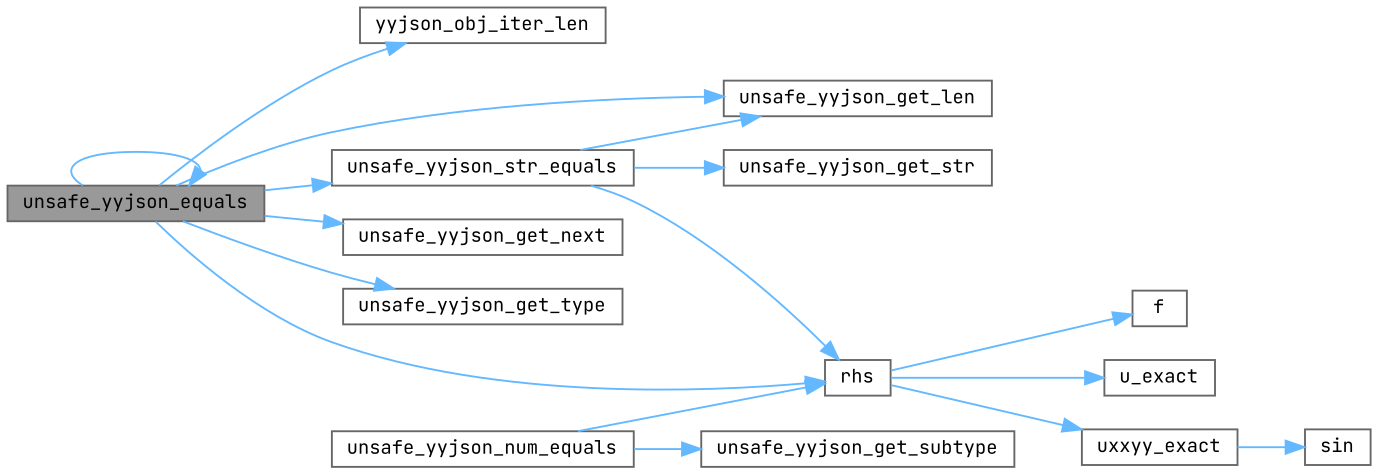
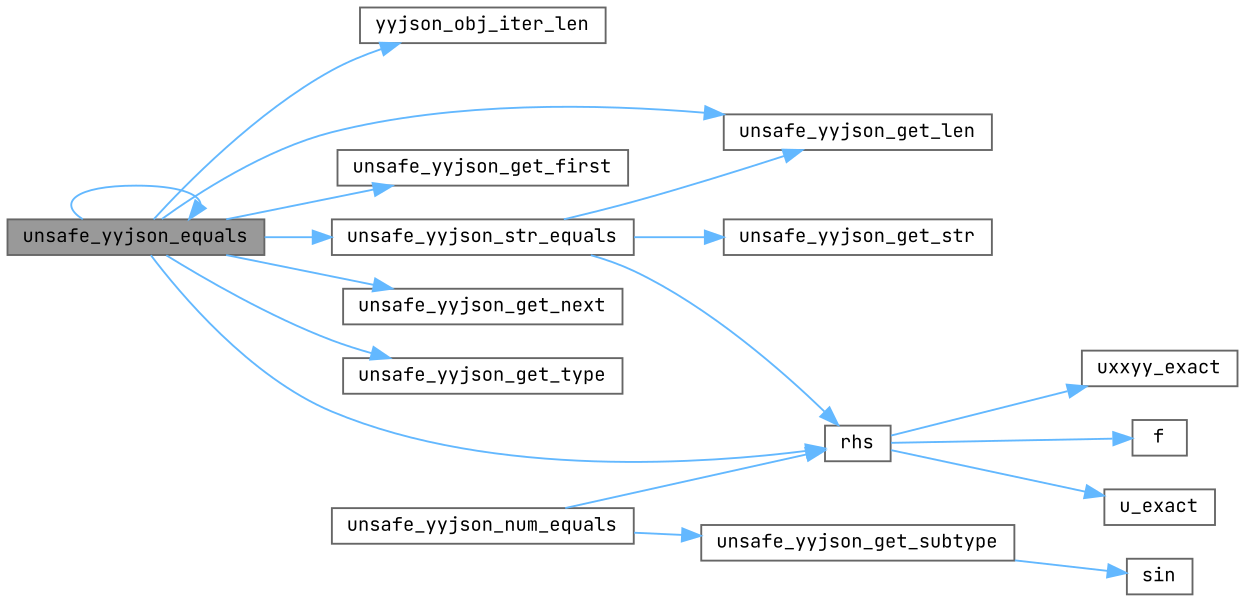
node "unsafe_yyjson_get_first": added
edge "uxxyy_exact" -> "sin": now "unsafe_yyjson_get_subtype" -> "sin"
